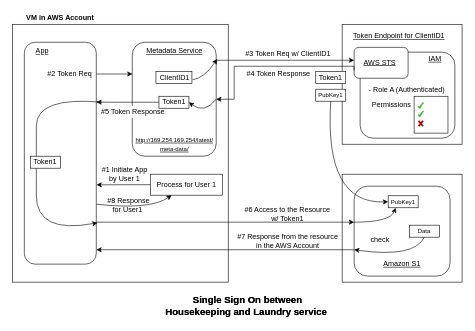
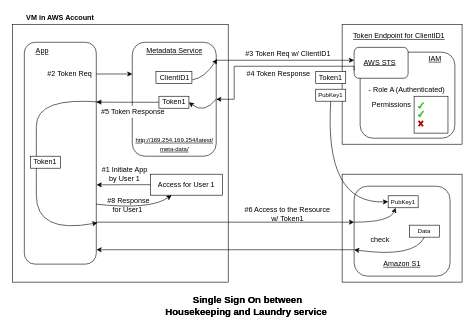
node "Process for User 1": label "Process for User 1" -> "Access for User 1"
node "#7 Response from the resource in the AWS Account": removed
